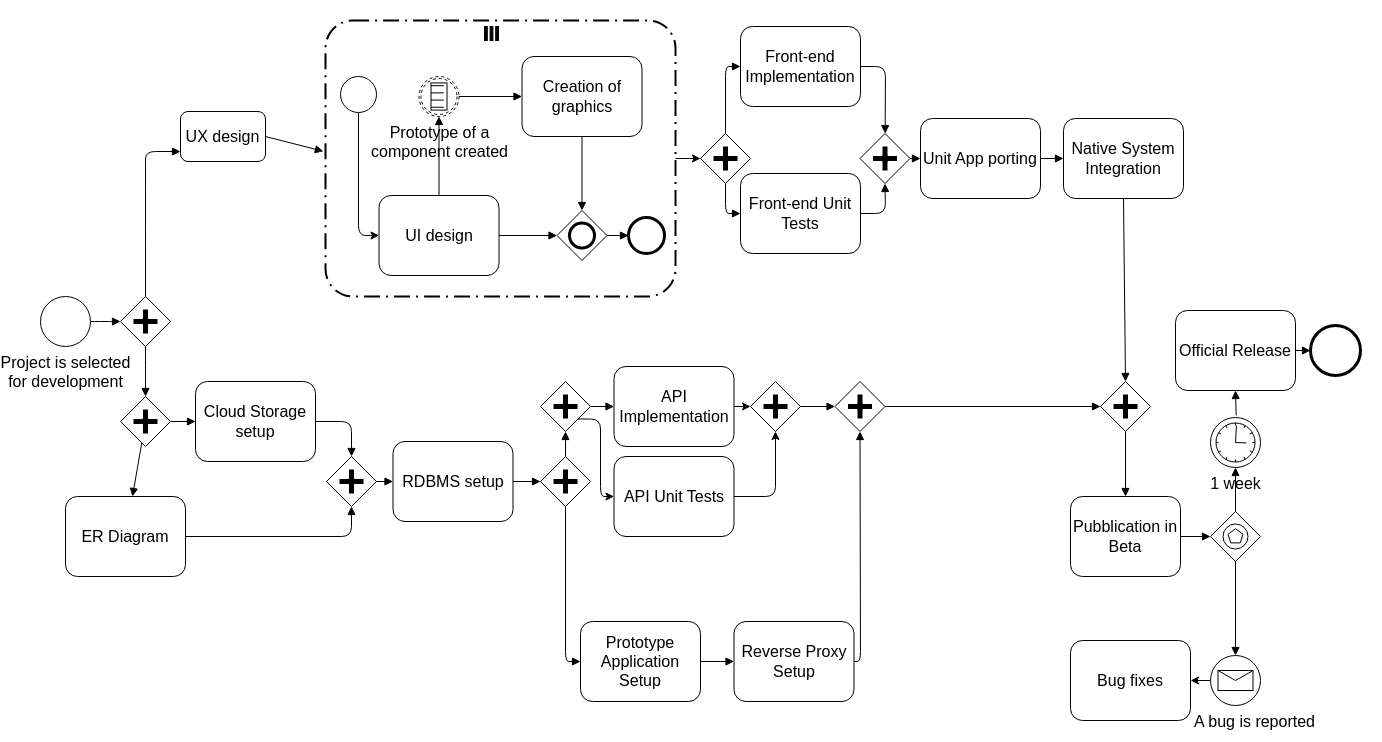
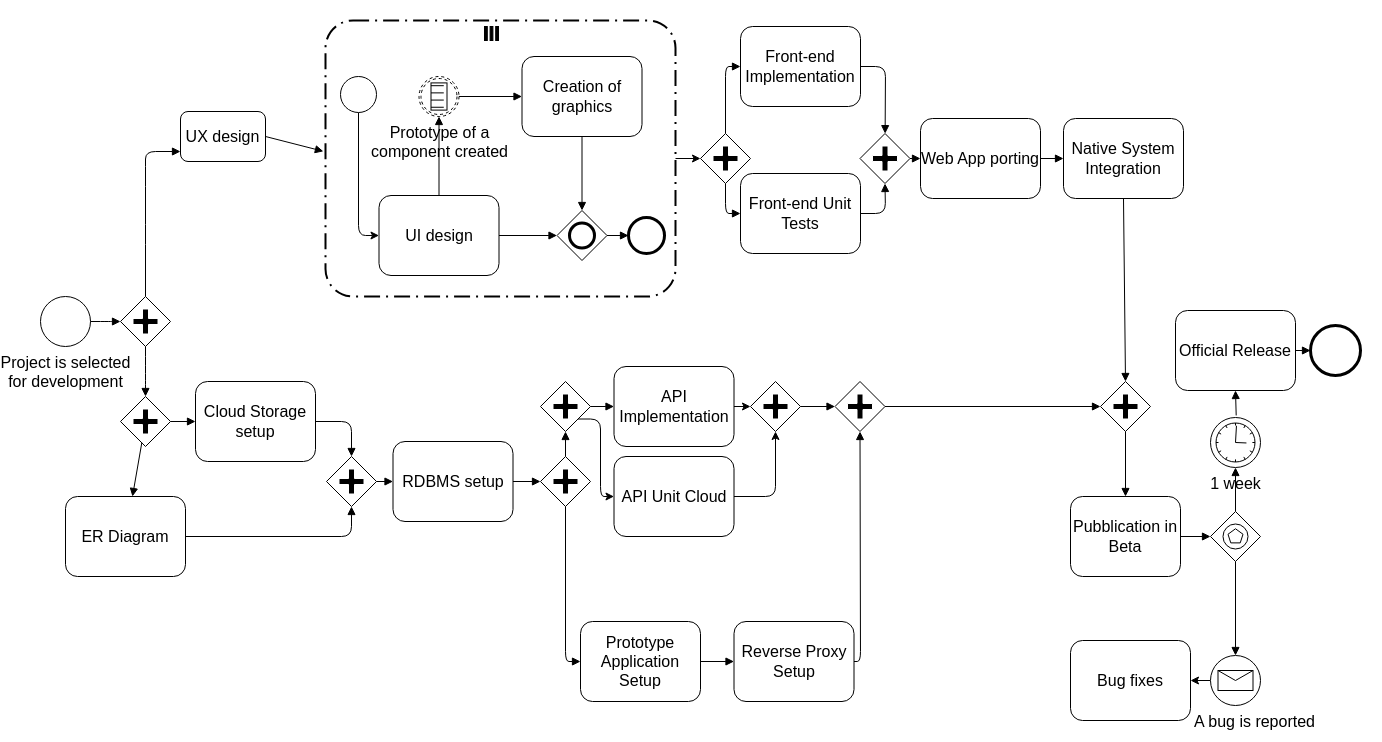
node "Unit App porting": label "Unit App porting" -> "Web App porting"
node "API Unit Tests": label "API Unit Tests" -> "API Unit Cloud"
